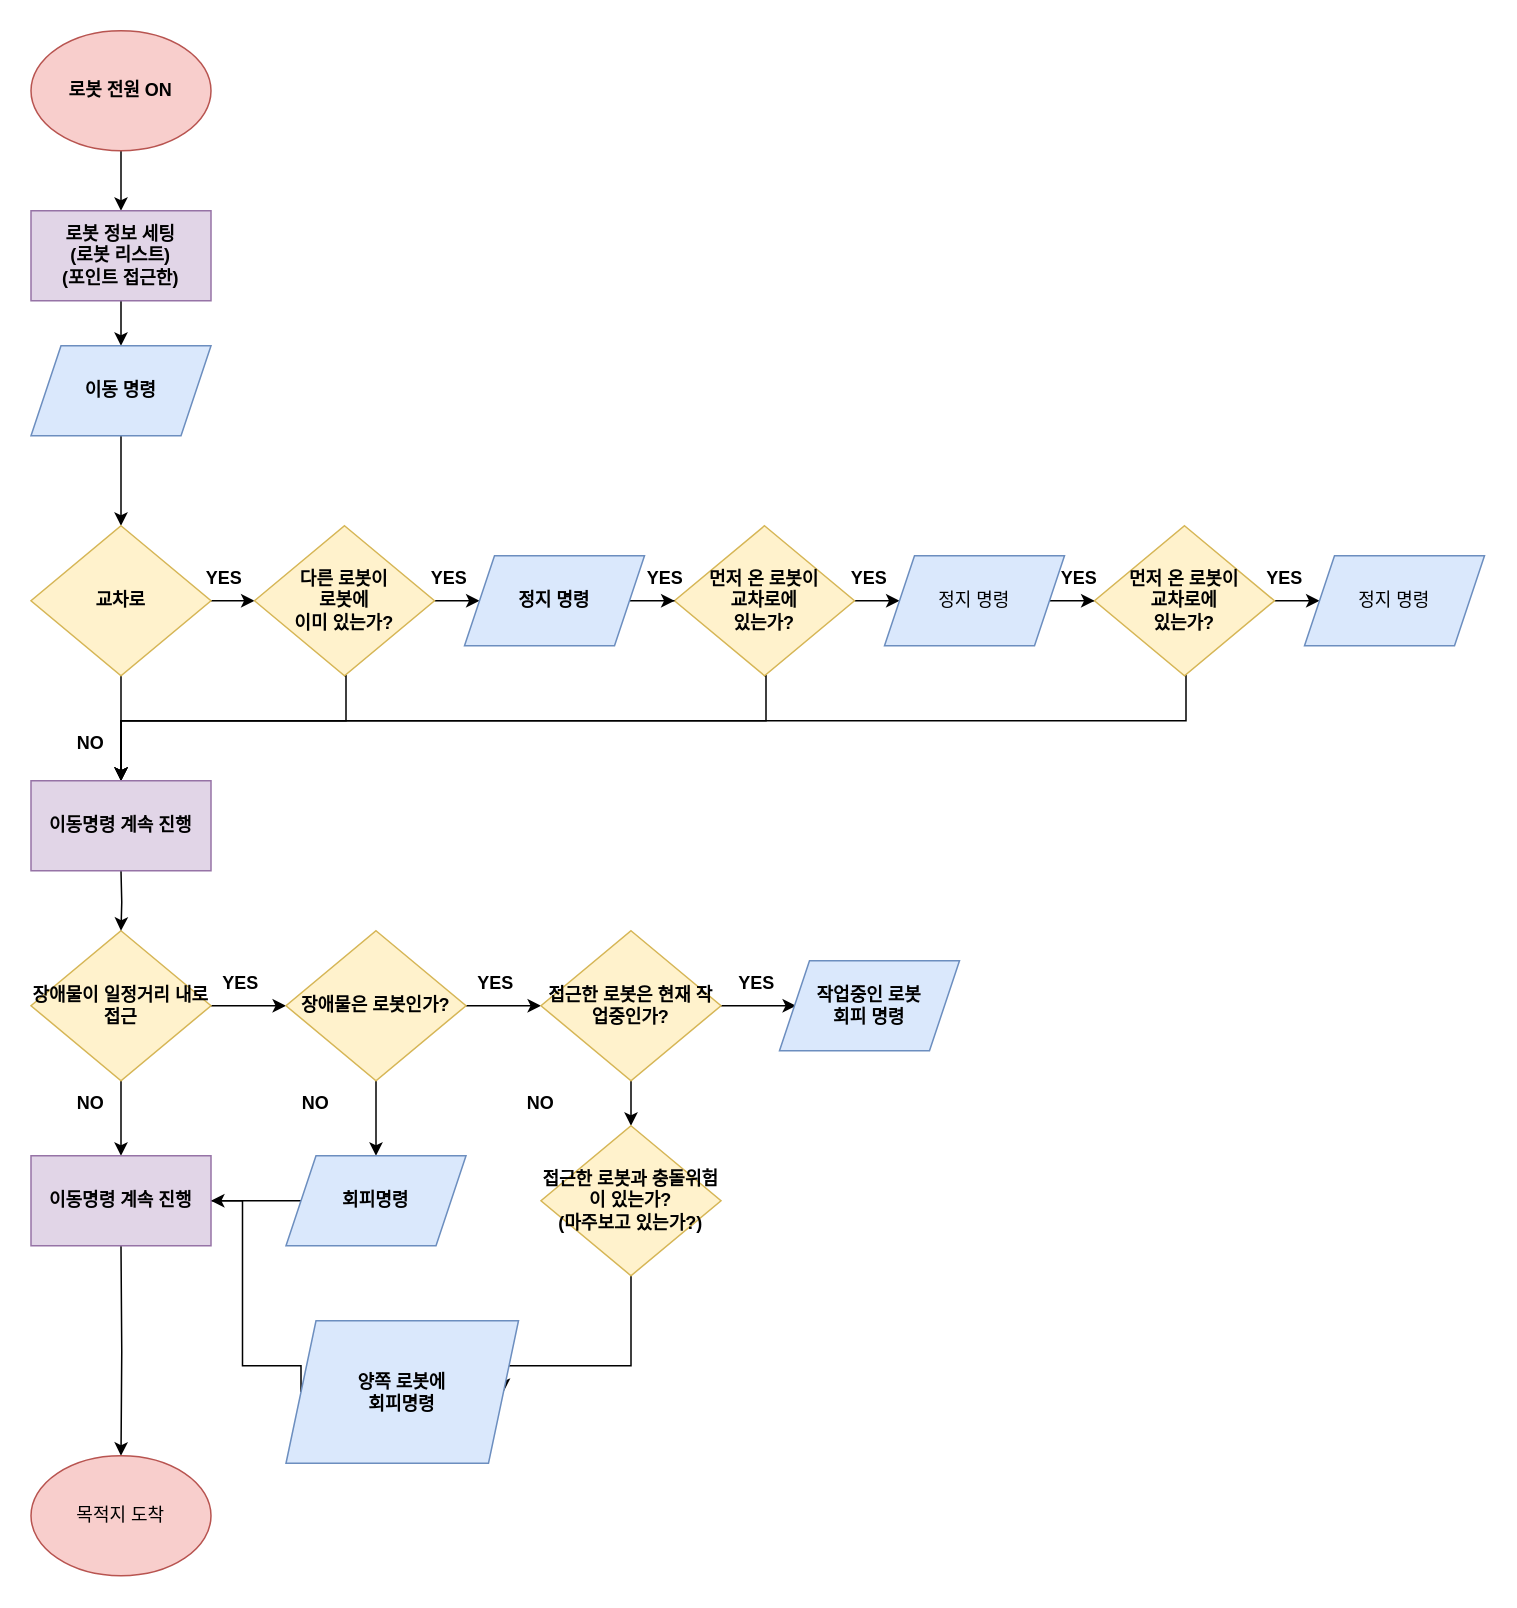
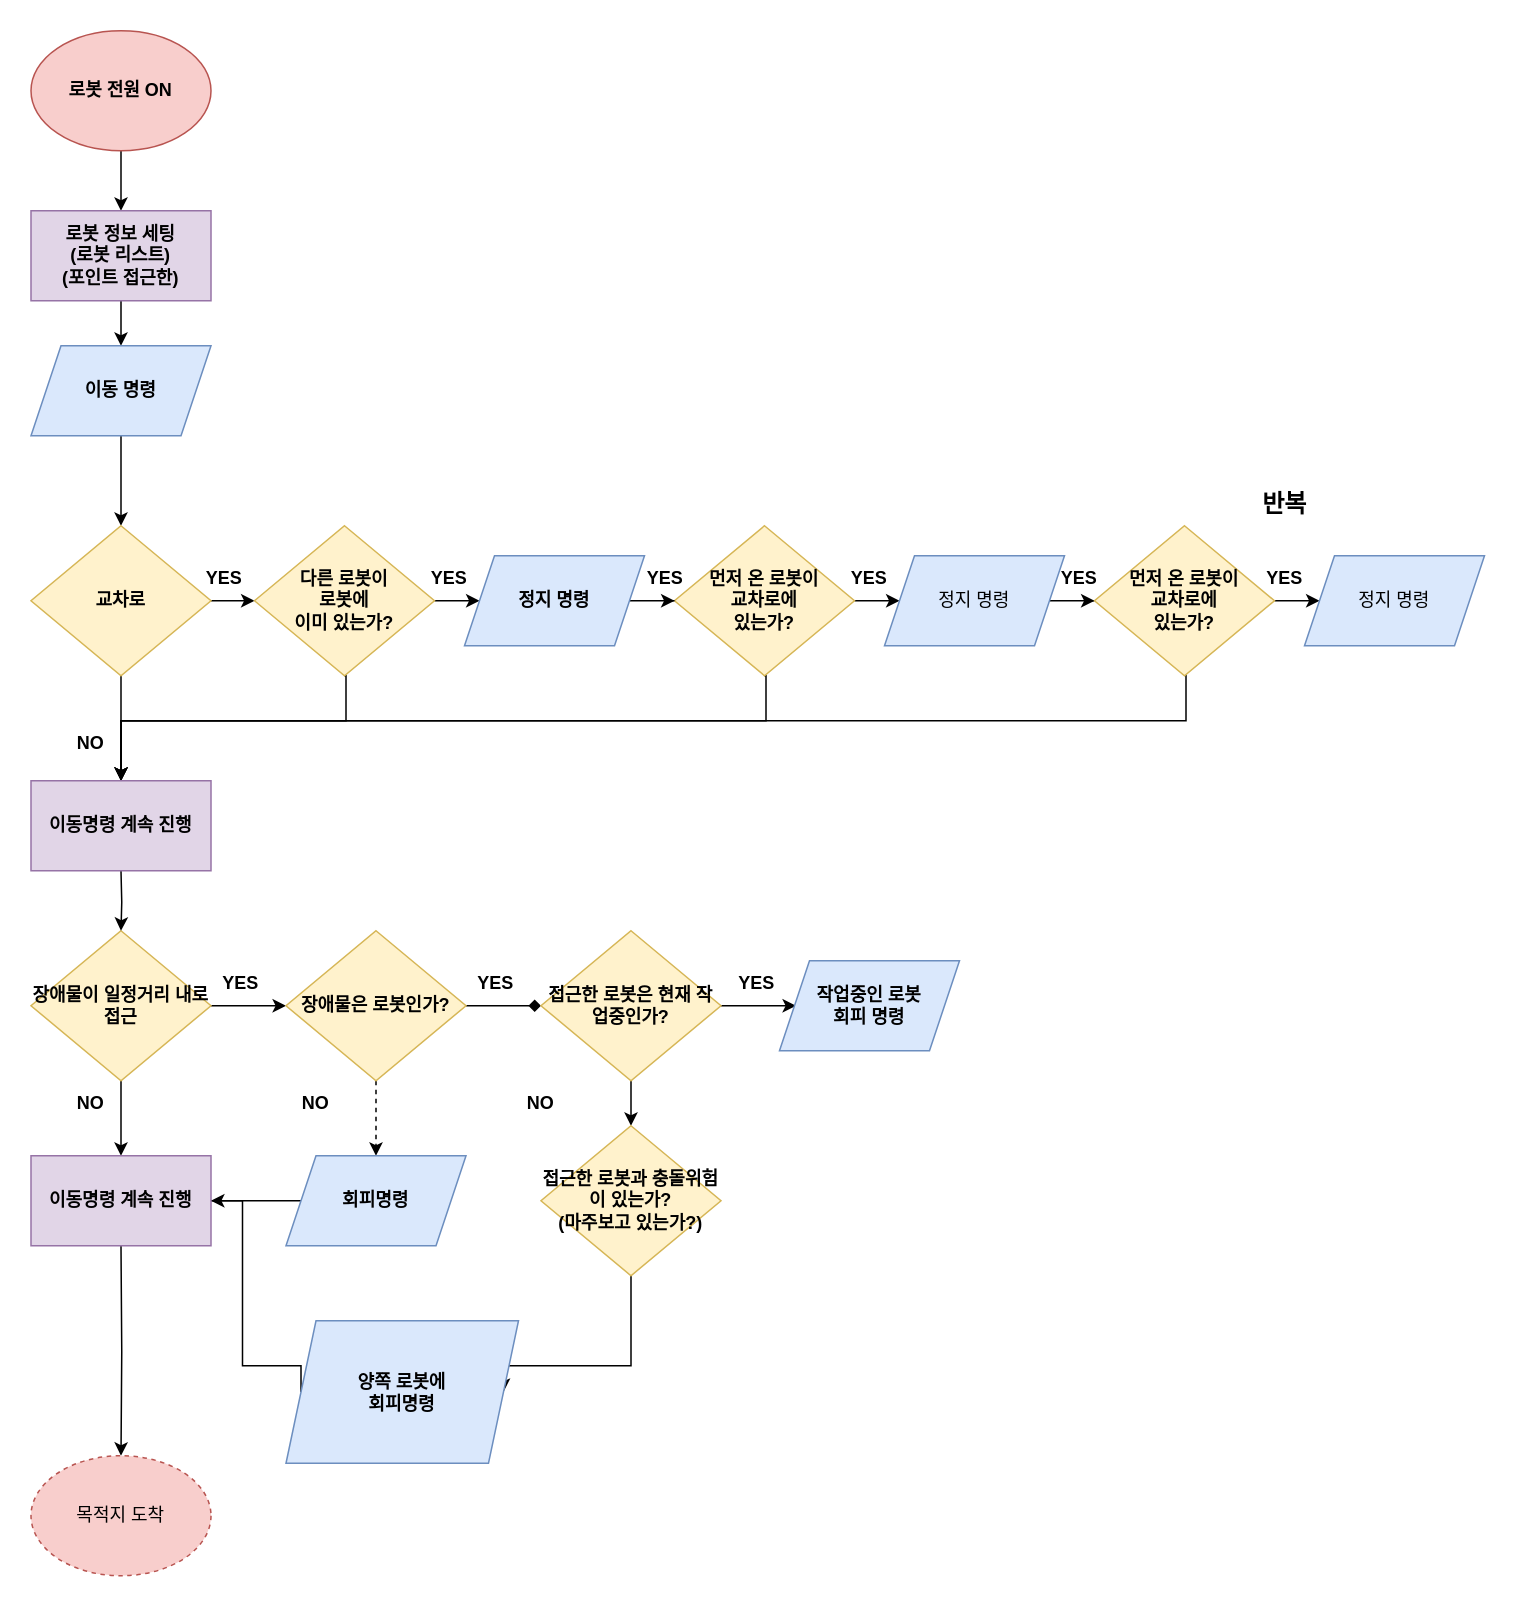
node "반복": added
edge "장애물은 로봇인가?" -> "접근한 로봇은 현재 작업중인가?": arrowhead classic -> diamond
edge "장애물은 로봇인가?" -> "회피명령": style solid -> dashed
node "목적지 도착": style solid -> dashed
